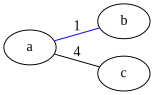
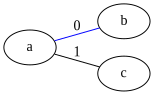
edge "b" -- "a": label "1" -> "0"
edge "a" -- "c": label "4" -> "1"
